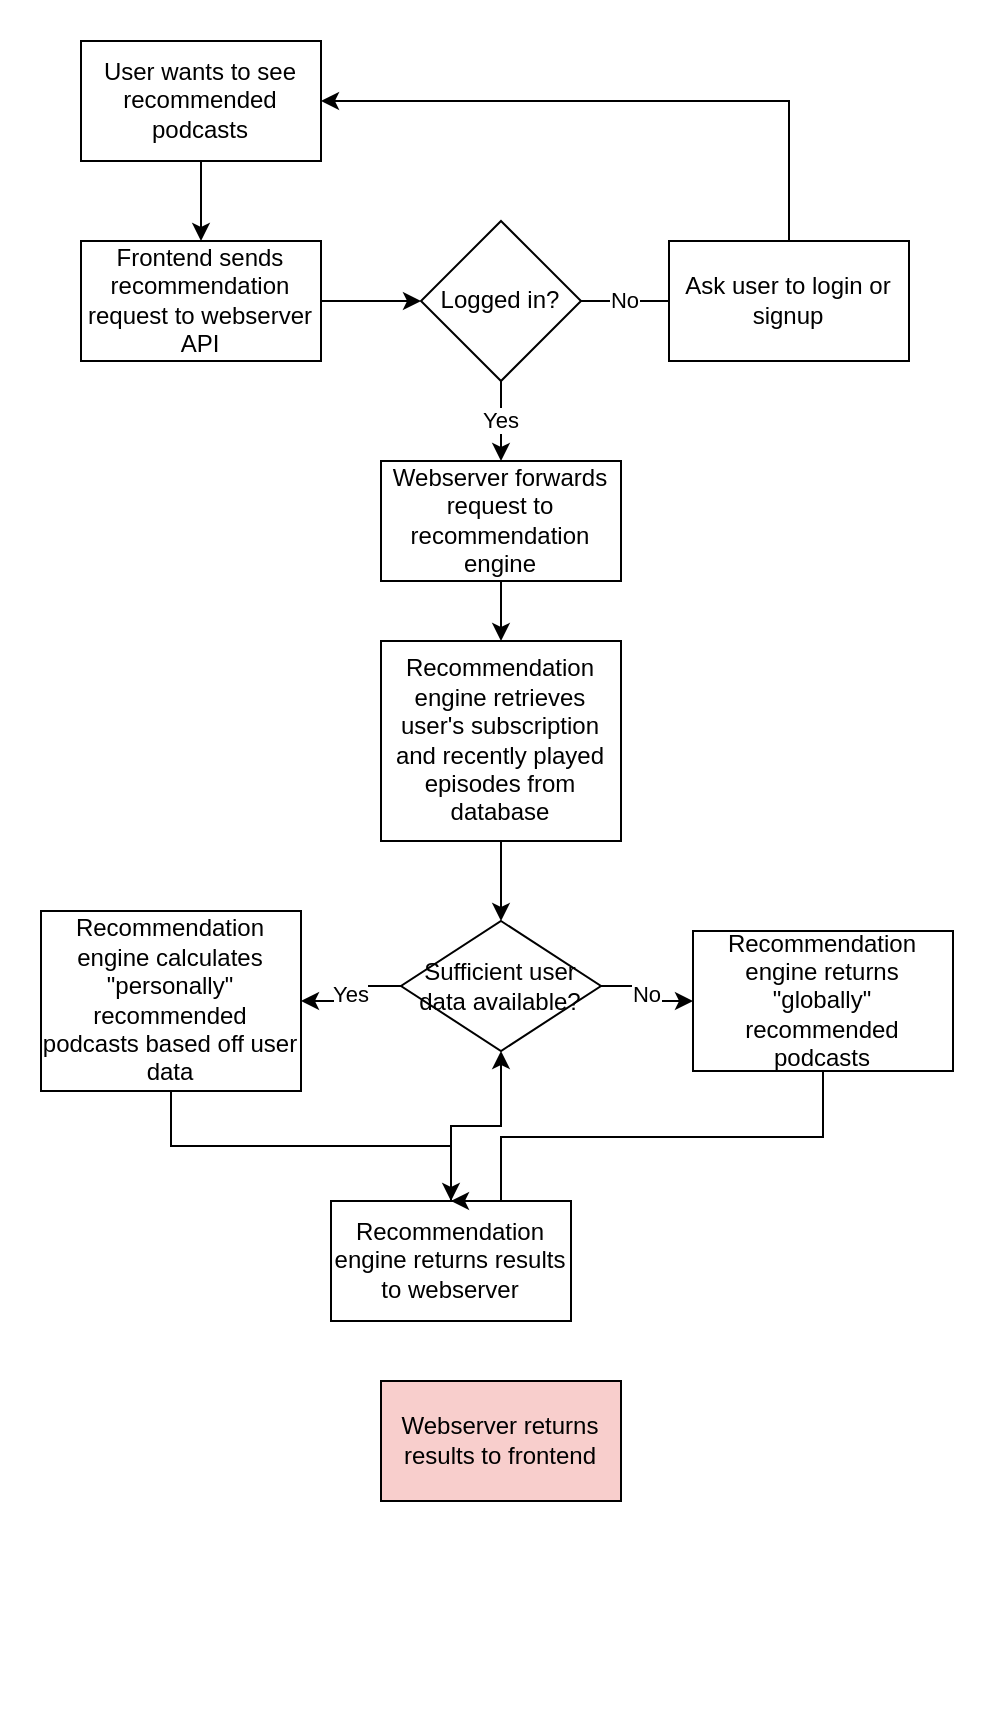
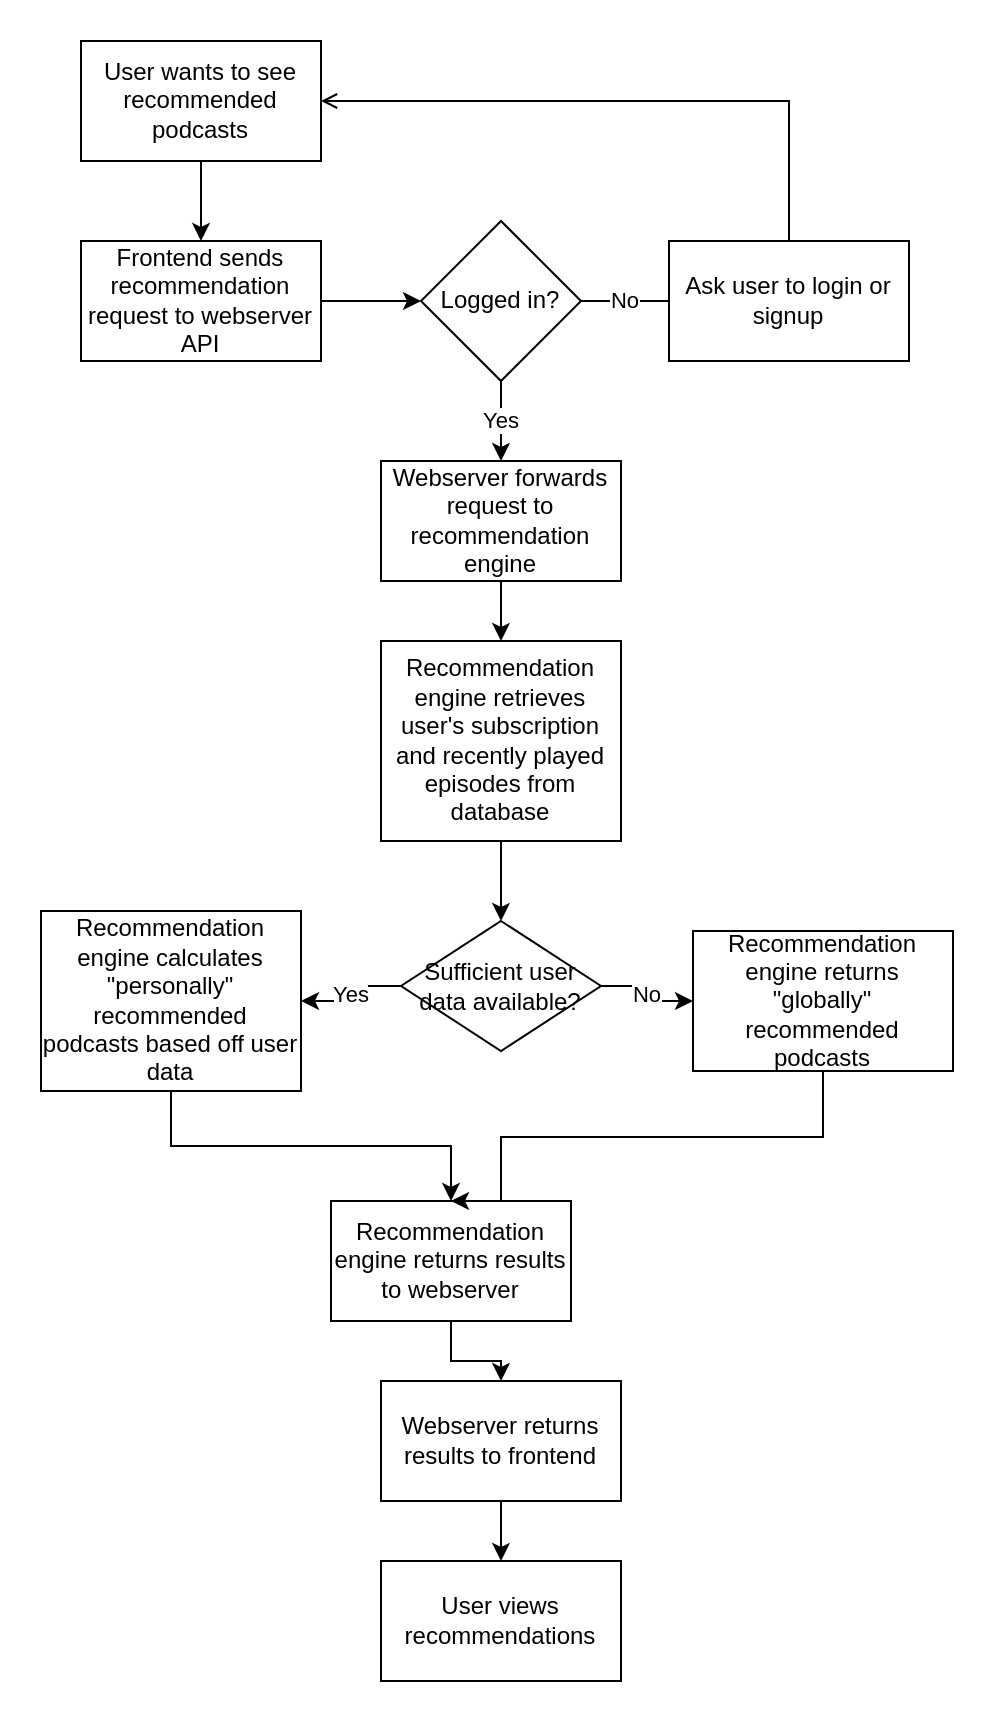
edge "Ask user to login or signup" -> "User wants to see recommended podcasts": arrowhead classic -> open
edge "Recommendation engine returns results to webserver" -> "Sufficient user data available?": now "Recommendation engine returns results to webserver" -> "Webserver returns results to frontend"
node "Webserver returns results to frontend": fillcolor #f8cecc -> #ffffff
edge "Webserver returns results to frontend" -> "User views recommendations": added
node "User views recommendations": added
